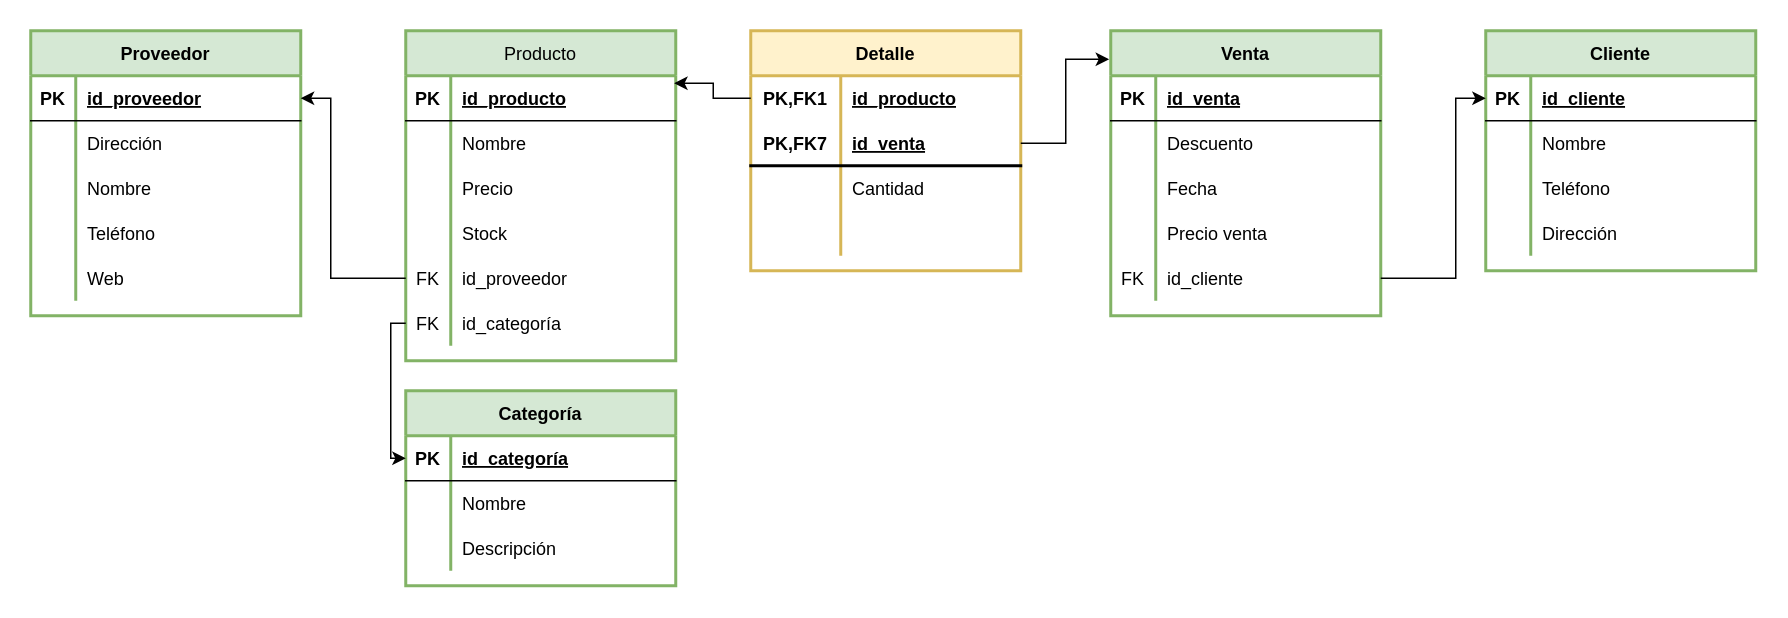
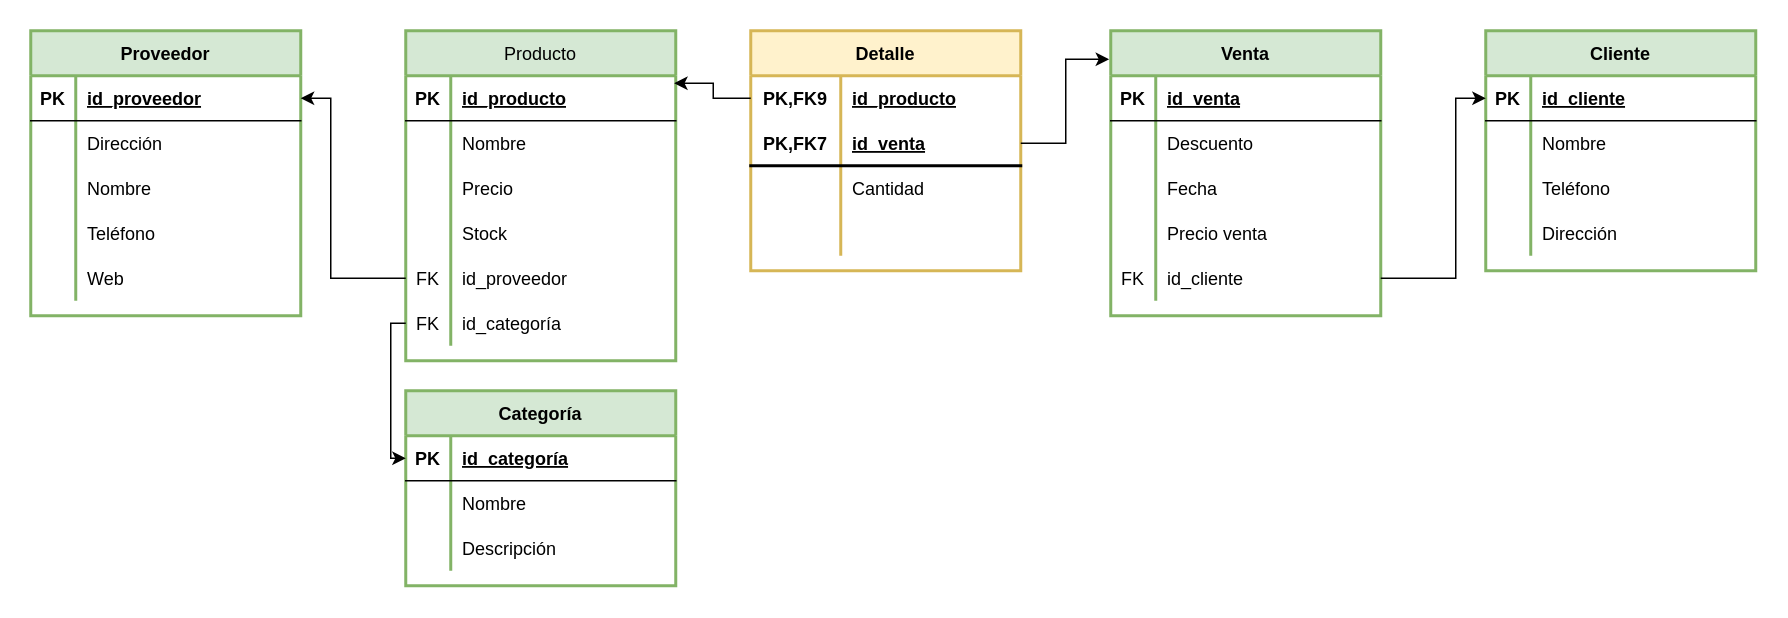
node "PK,FK1": label "PK,FK1" -> "PK,FK9"
